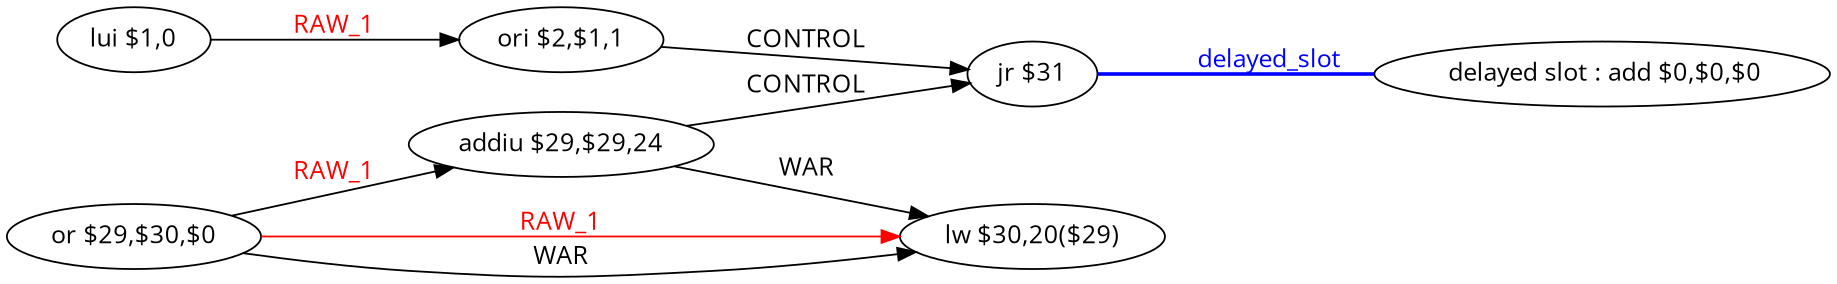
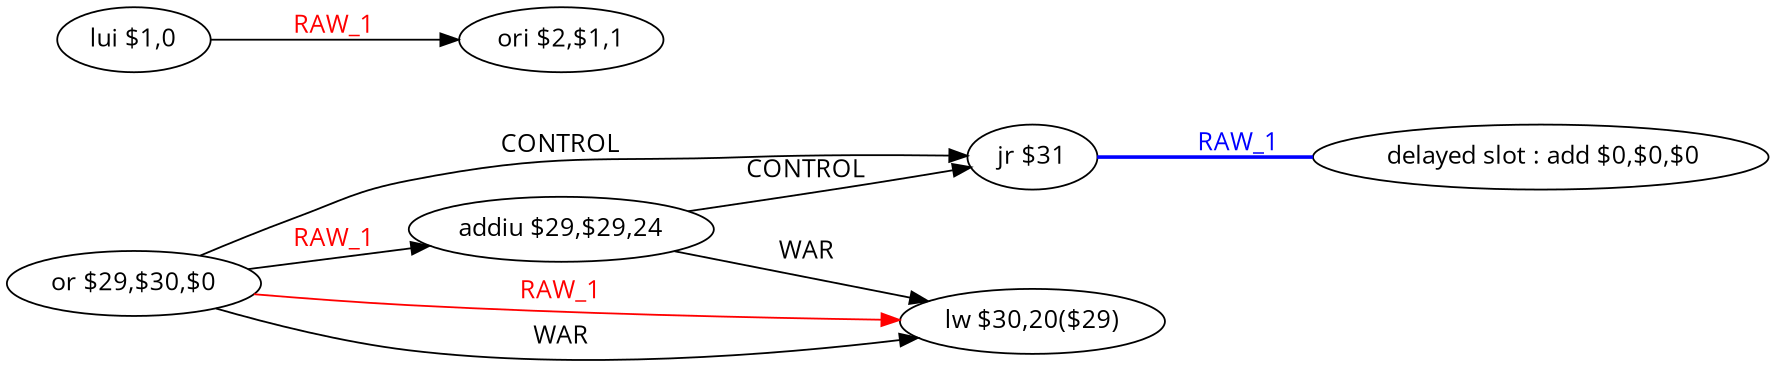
edge "ori $2,$1,1" -> "jr $31": now "or $29,$30,$0" -> "jr $31"
edge "jr $31" -- "delayed slot : add $0,$0,$0": label "delayed_slot" -> "RAW_1"
